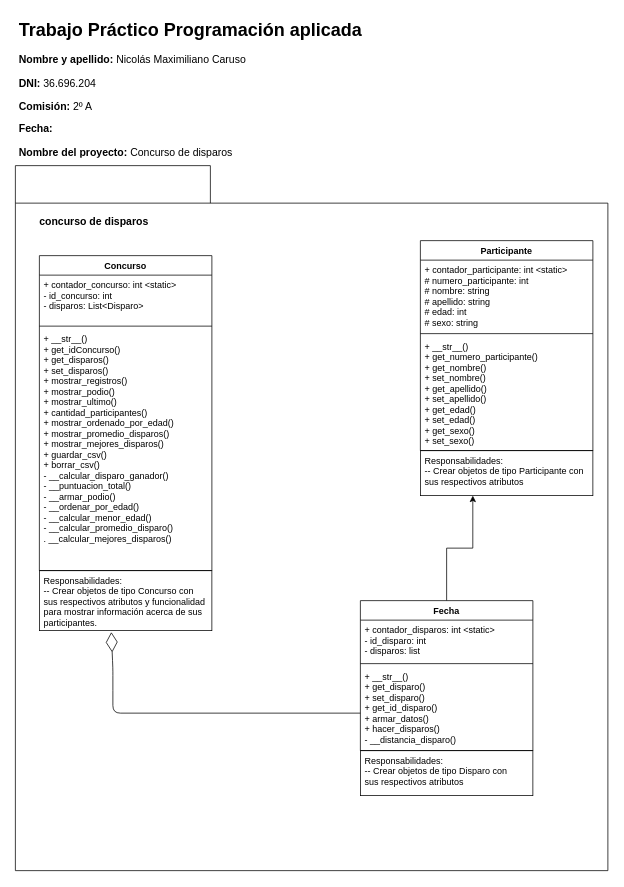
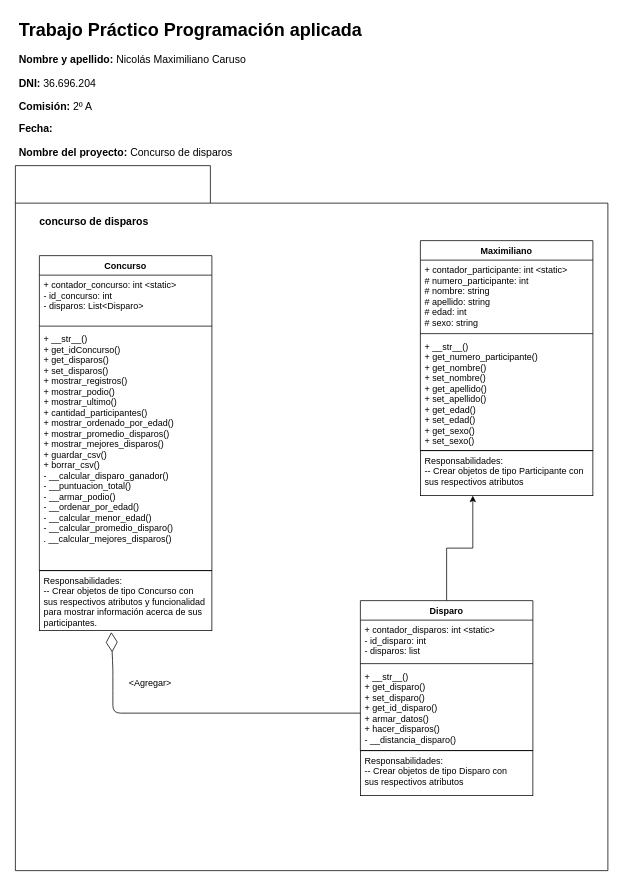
node "Participante": label "Participante" -> "Maximiliano"
node "Fecha": label "Fecha" -> "Disparo"
node "<Agregar>": added
